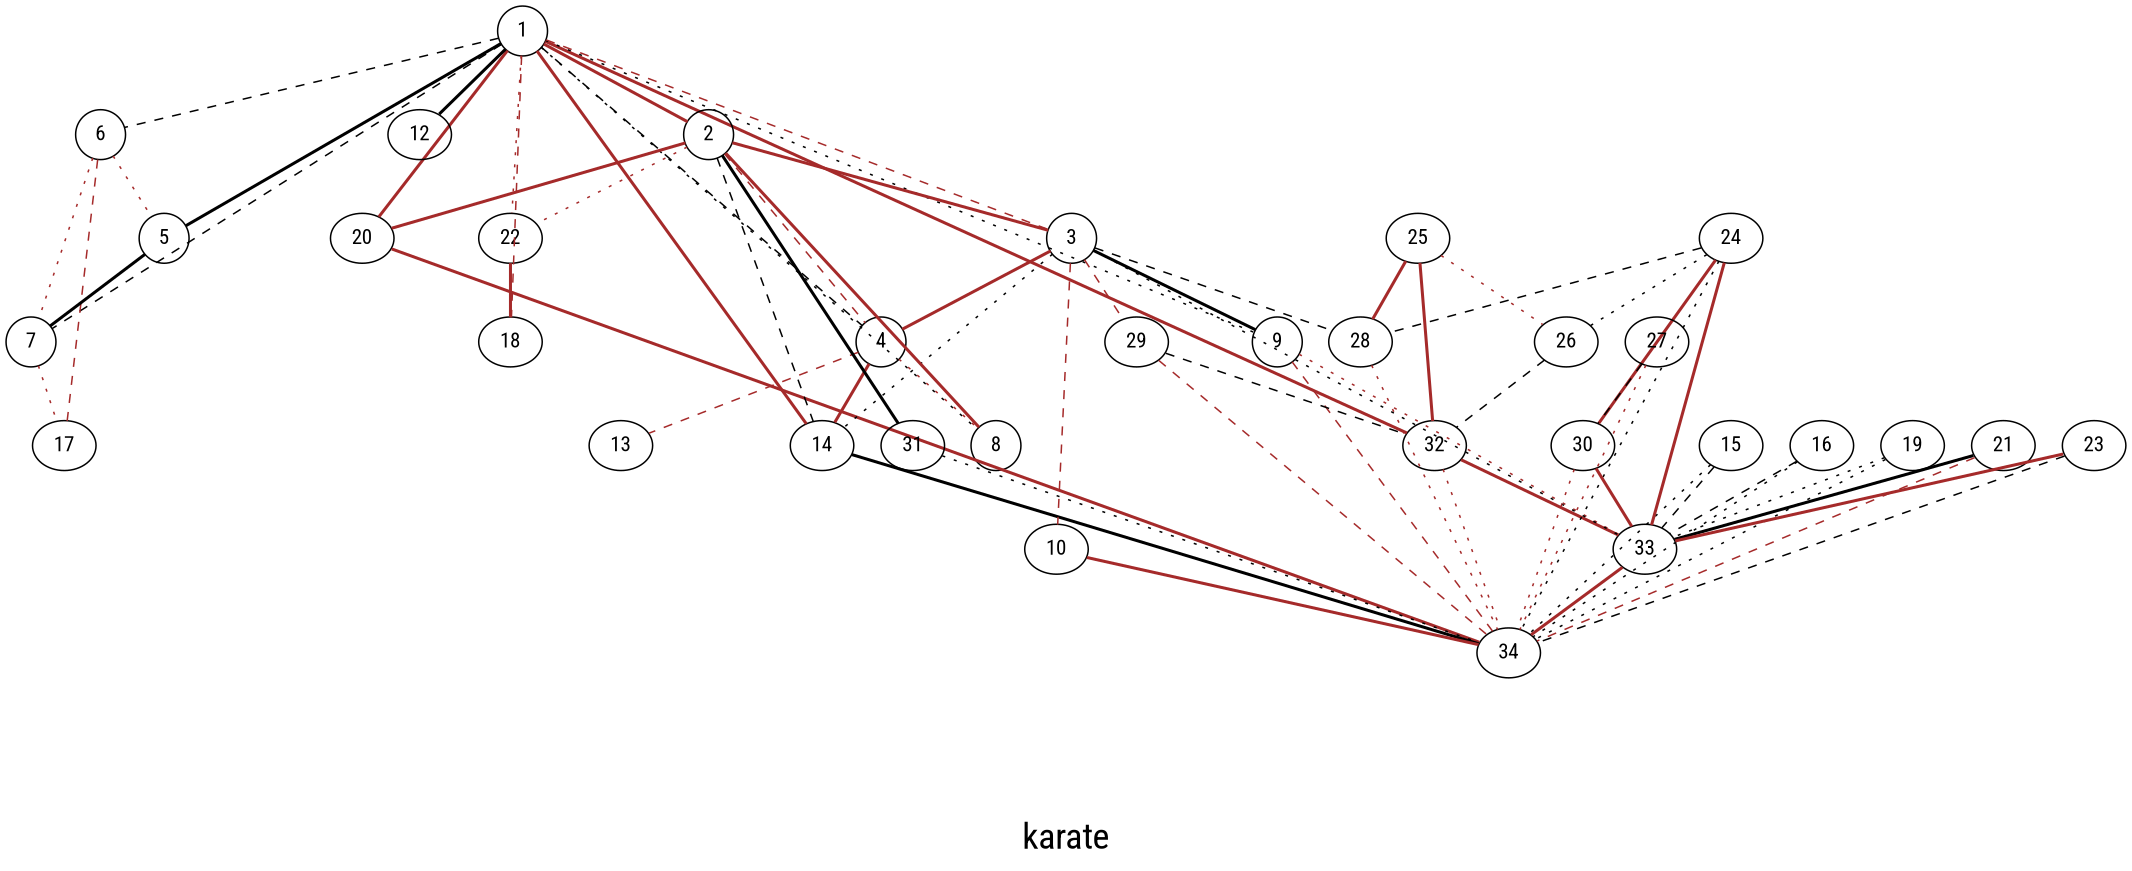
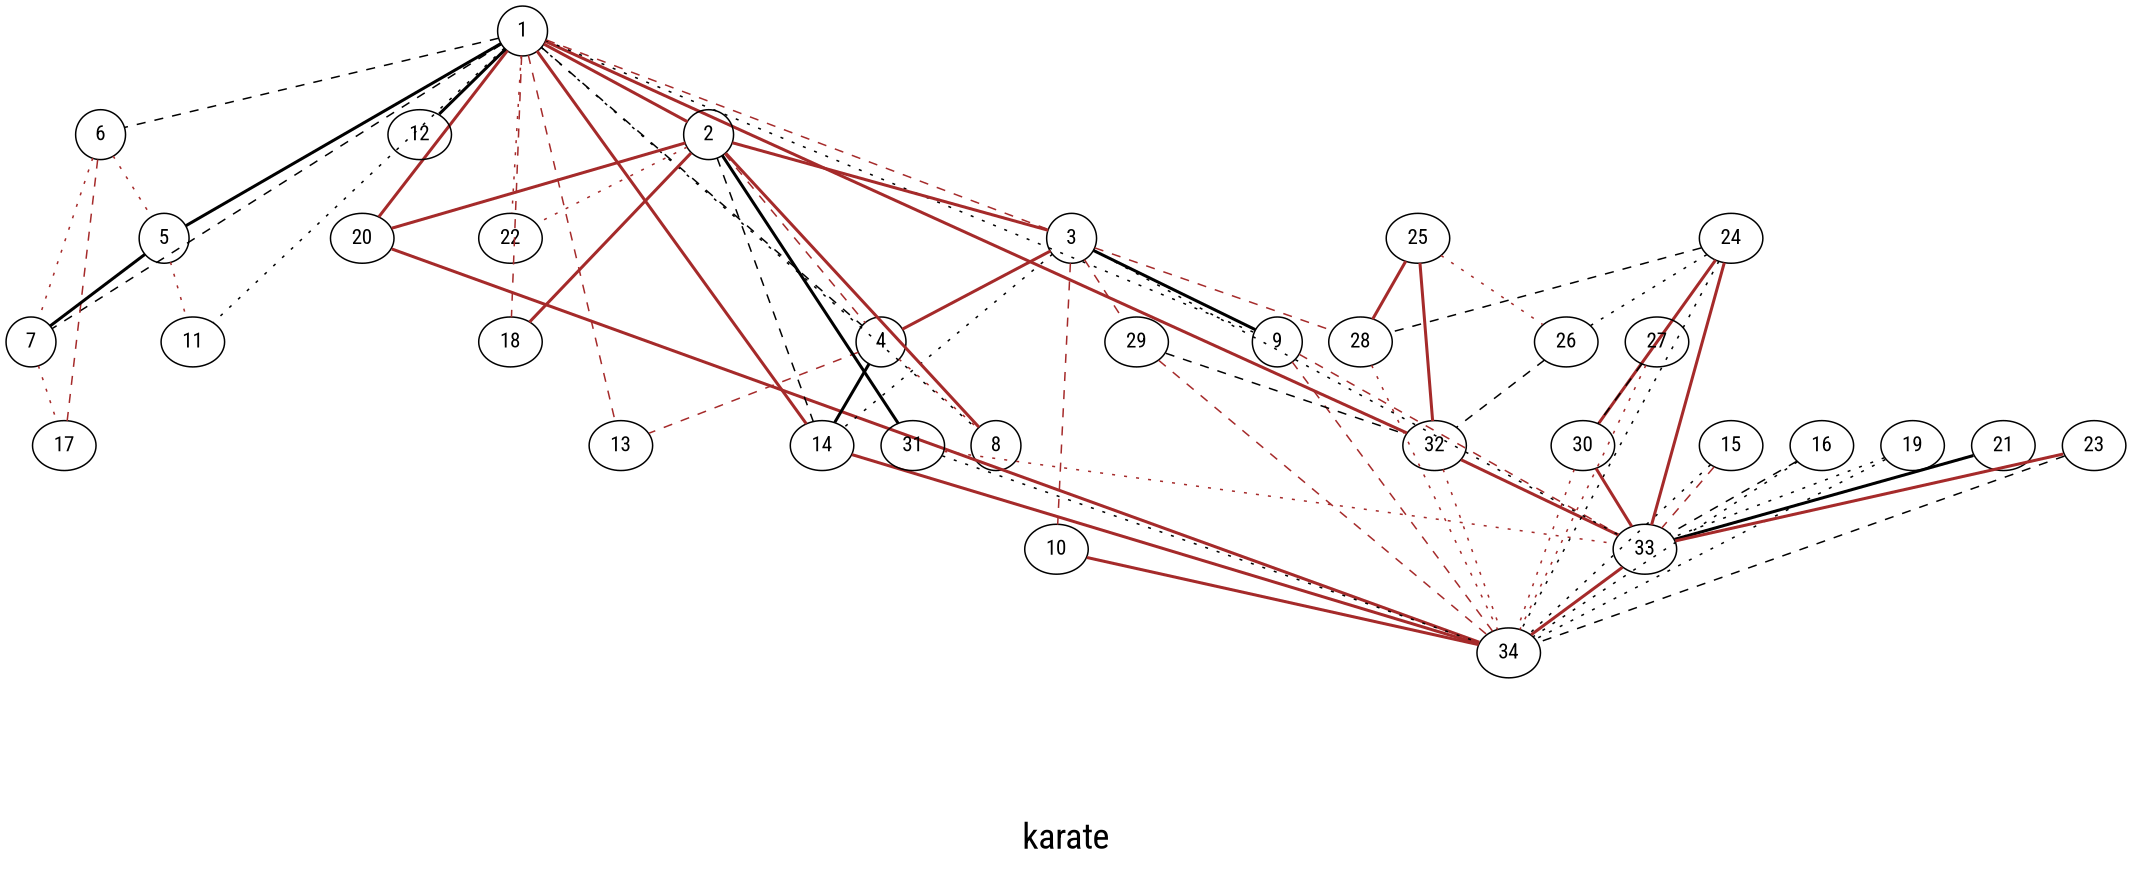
edge "1" -- "13": added
edge "3" -- "28": color black -> brown
edge "22" -- "18": now "2" -- "18"
node "11": added
edge "4" -- "14": color brown -> black
edge "9" -- "33": style dotted -> dashed
edge "31" -- "33": added
edge "15" -- "33": color black -> brown
edge "14" -- "34": color black -> brown
edge "21" -- "34": removed
